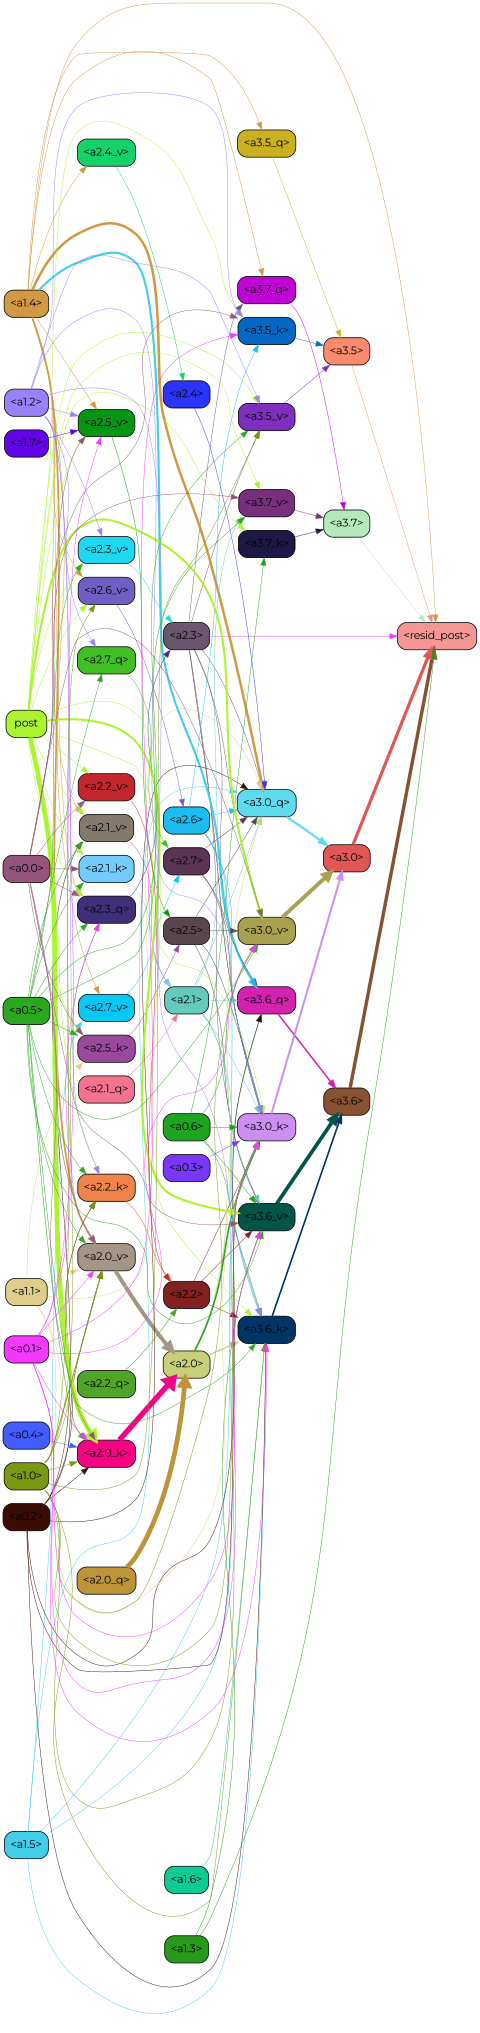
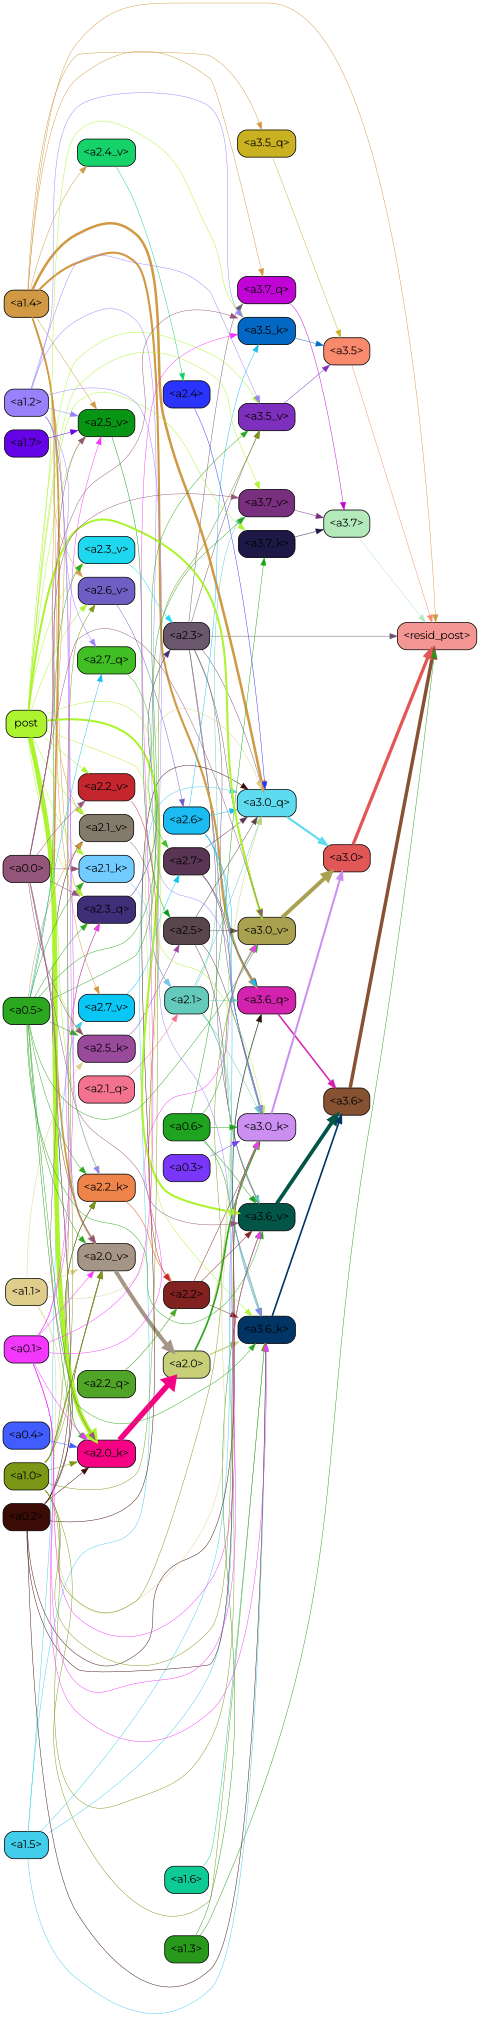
edge "<a1.2>" -> "<a2.3_v>": removed
edge "<a2.3>" -> "<resid_post>": color #f338fe -> #6a576e
edge "<a1.4>" -> "<a3.6_q>": color #42cdeb -> #d19943
edge "<a0.5>" -> "<a2.7_q>": color #2ca820 -> #1bbcf1
edge "<a2.3>" -> "<a3.0_k>": color #3b0c06 -> #6a576e
edge "<a0.5>" -> "<a2.1_v>": color #2ca820 -> #d19943
node "<a2.0_q>": removed
